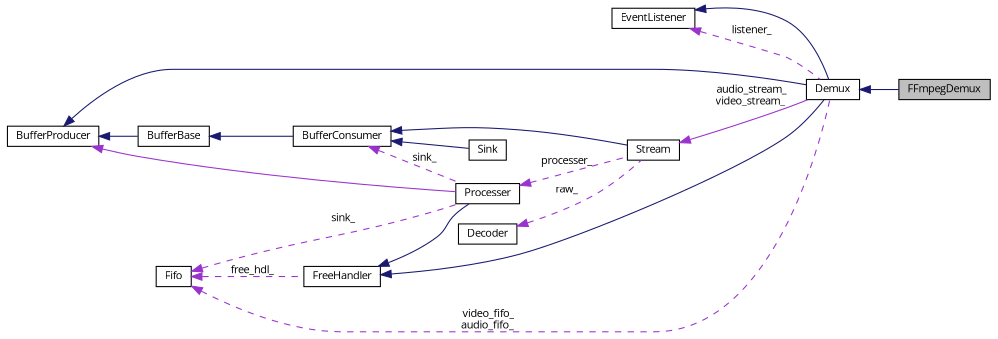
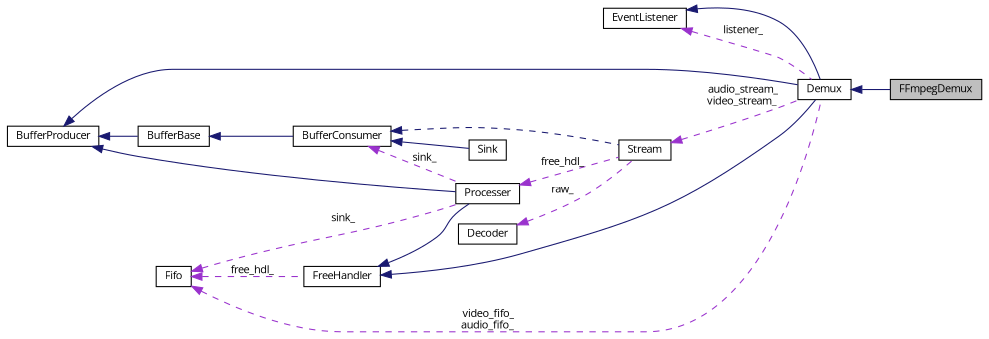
edge "Demux" -> "Stream": style solid -> dashed
edge "Stream" -> "BufferConsumer": style solid -> dashed
edge "Stream" -> "Processer": label " processer_" -> " free_hdl_"
edge "Processer" -> "BufferProducer": color darkorchid3 -> midnightblue
